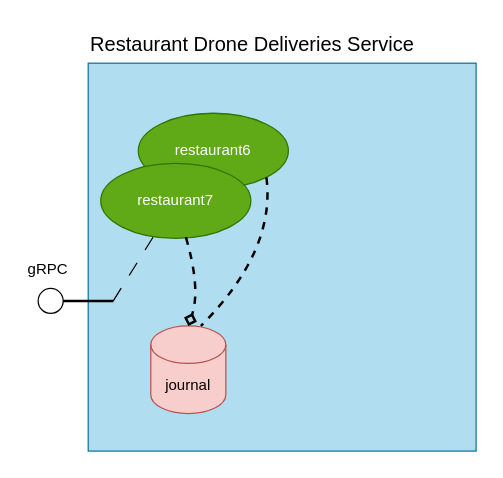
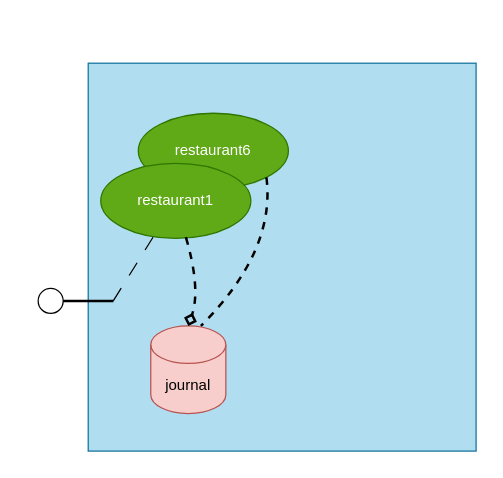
node "Restaurant Drone Deliveries Service": removed
node "restaurant7": label "restaurant7" -> "restaurant1"
node "gRPC": removed
